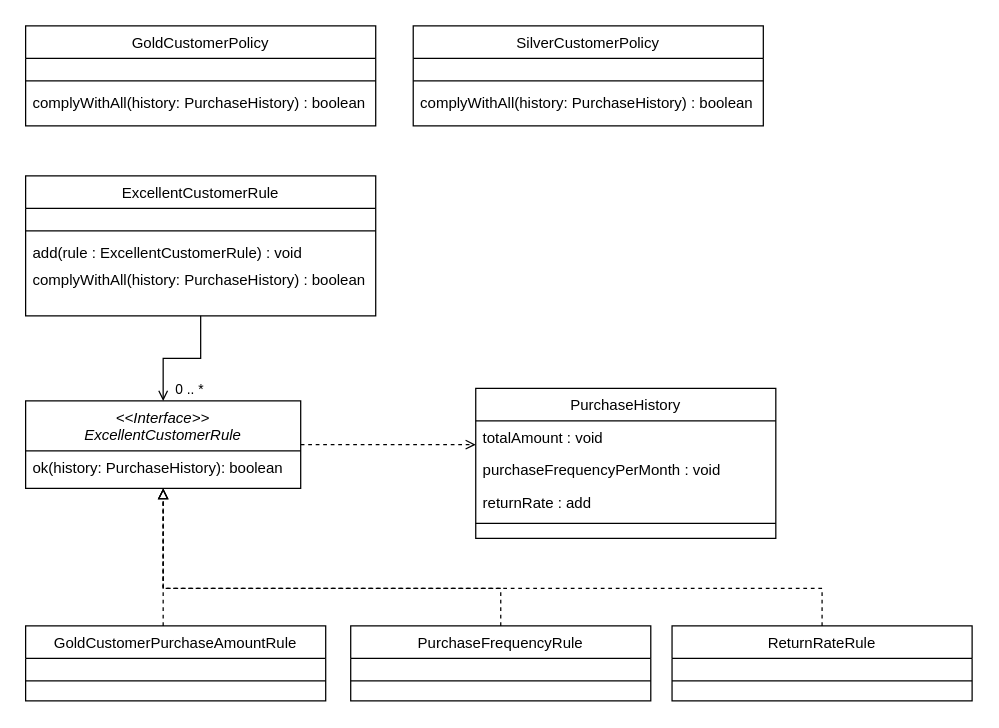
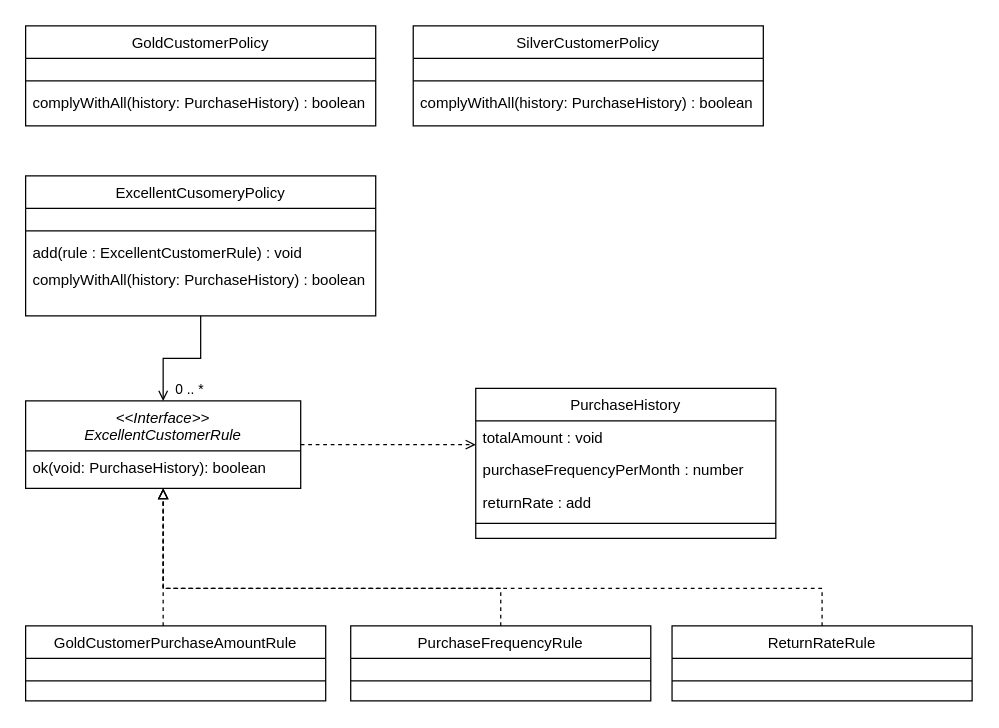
node "ExcellentCustomerRule": label "ExcellentCustomerRule" -> "ExcellentCusomeryPolicy"
node "ok(history: PurchaseHistory): boolean": label "ok(history: PurchaseHistory): boolean" -> "ok(void: PurchaseHistory): boolean"
node "purchaseFrequencyPerMonth : void": label "purchaseFrequencyPerMonth : void" -> "purchaseFrequencyPerMonth : number"
